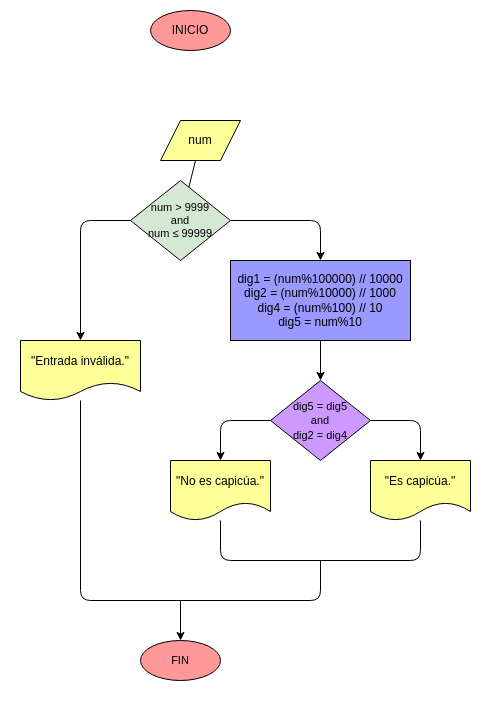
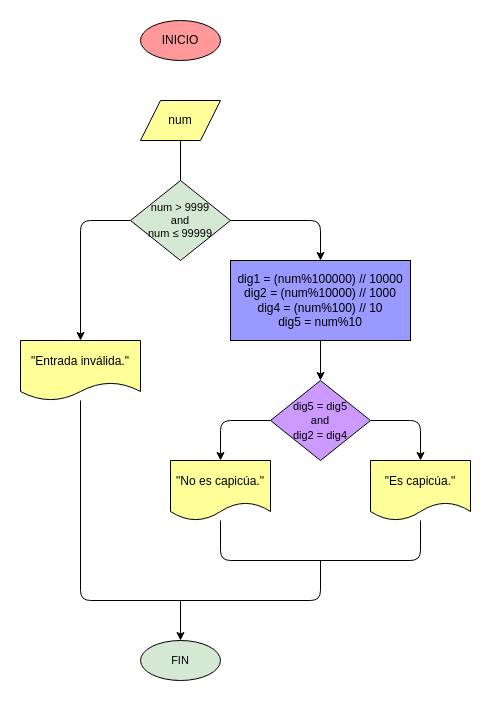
node "INICIO": moved (191, 31) -> (181, 41)
node "num": moved (201, 141) -> (181, 121)
node "FIN": fillcolor #ff9999 -> #d5e8d4
